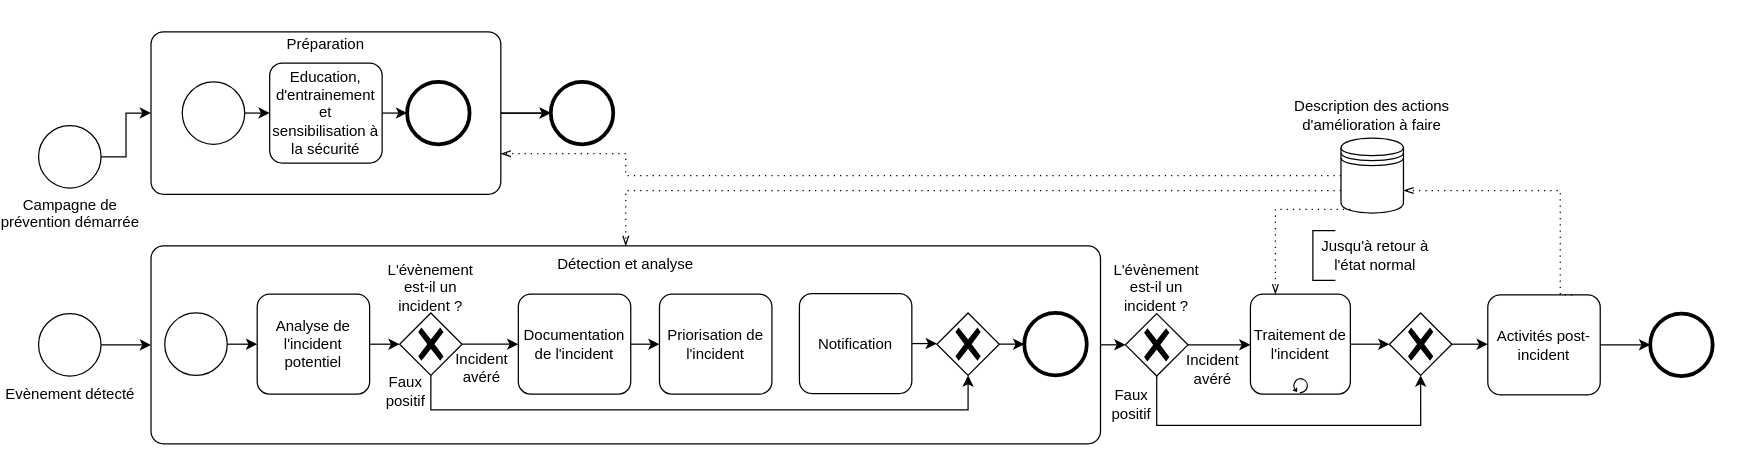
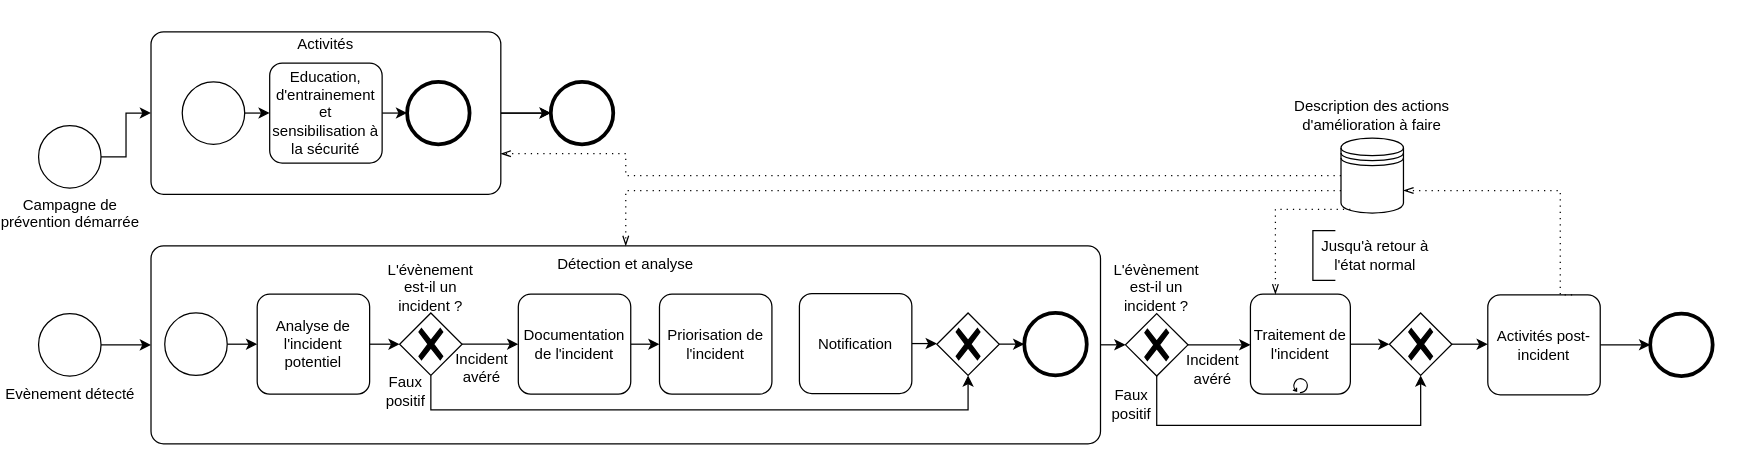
node "Préparation": label "Préparation" -> "Activités"
